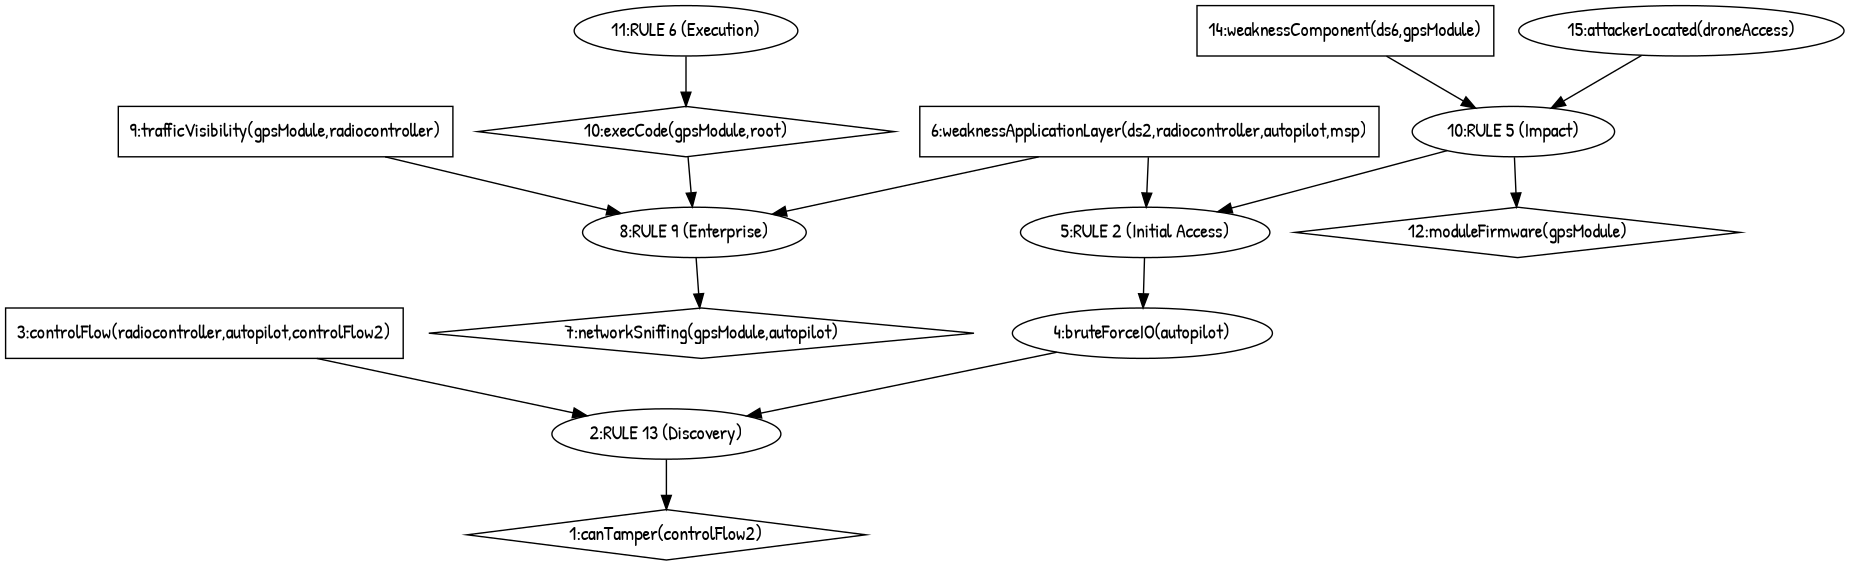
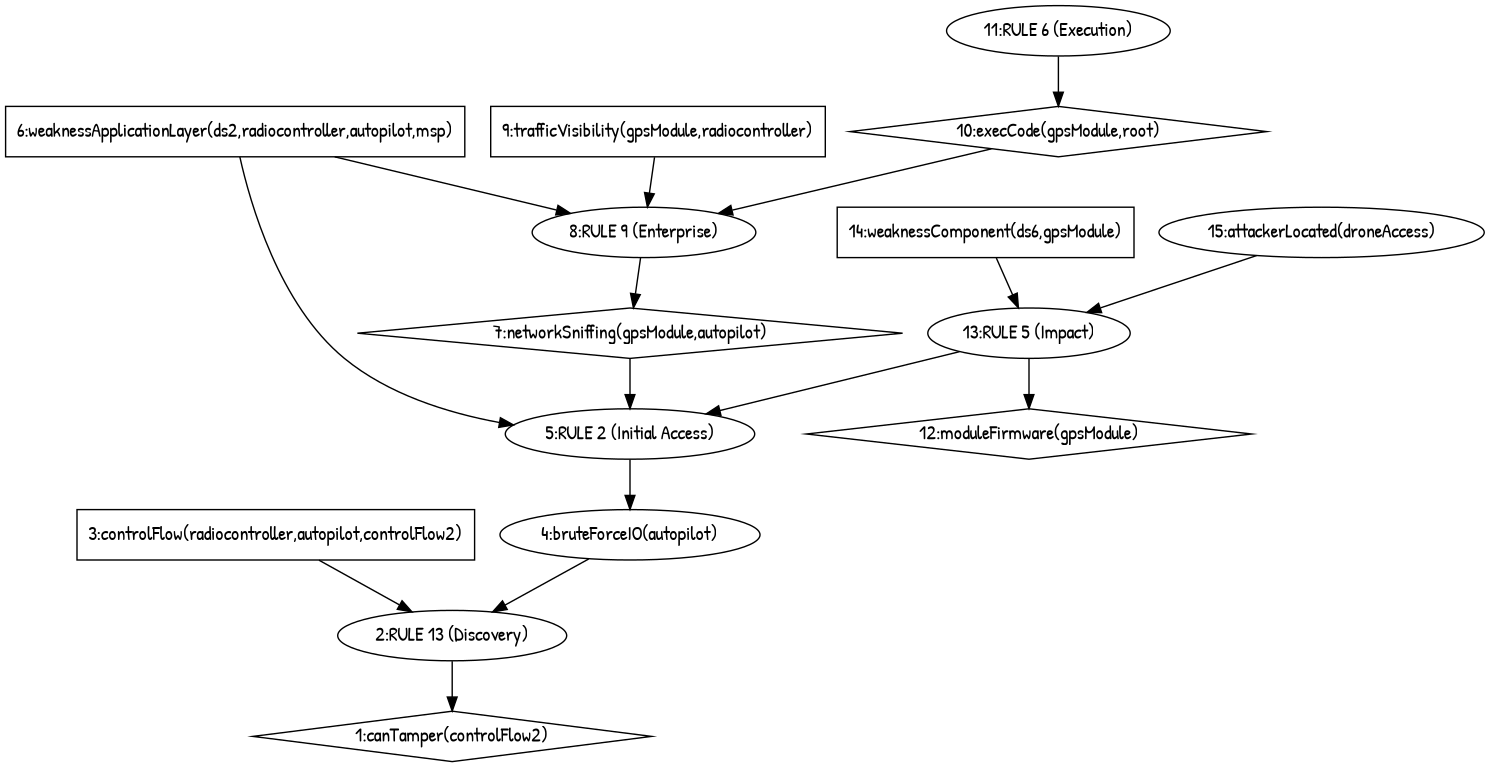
node "10:RULE 5 (Impact)": label "10:RULE 5 (Impact)" -> "13:RULE 5 (Impact)"
edge "7:networkSniffing(gpsModule,autopilot)" -> "5:RULE 2 (Initial Access)": added
